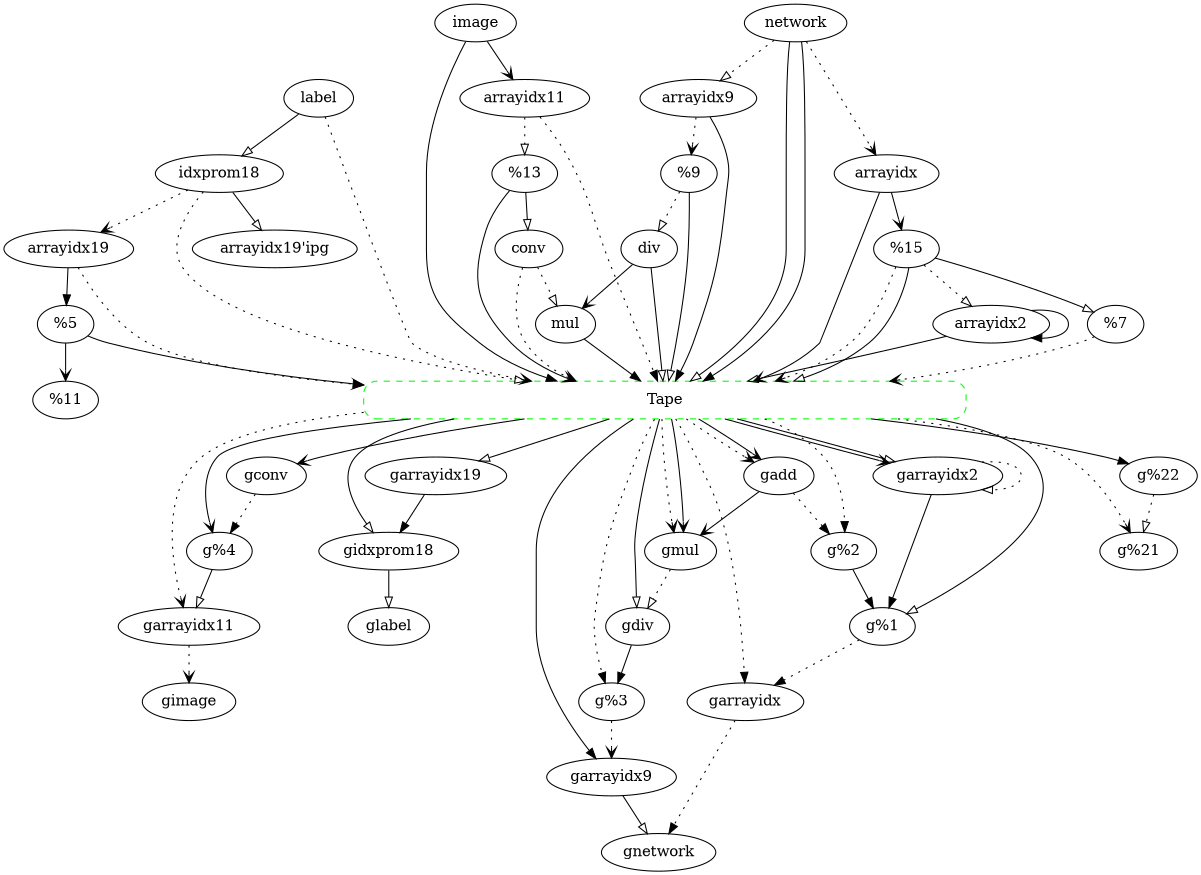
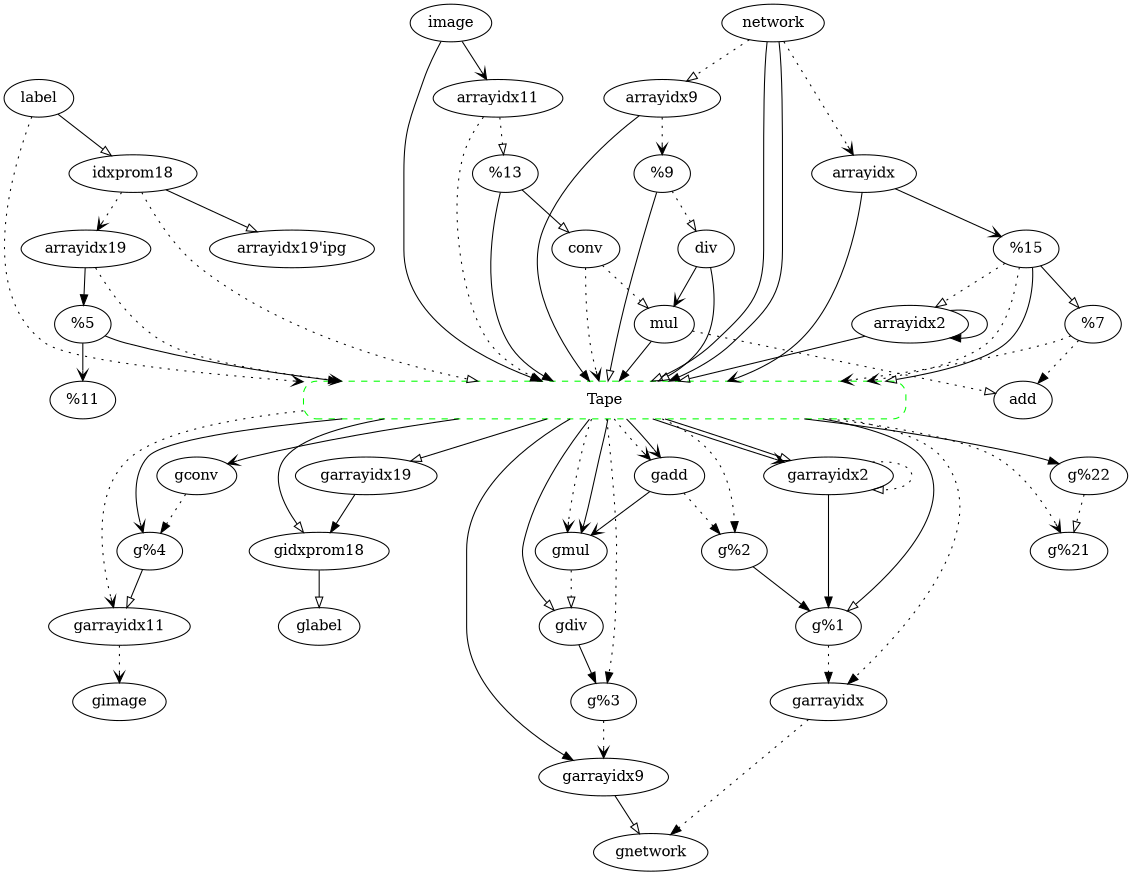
edge "%13" -> "Tape": arrowhead vee -> normal
node "add": added
